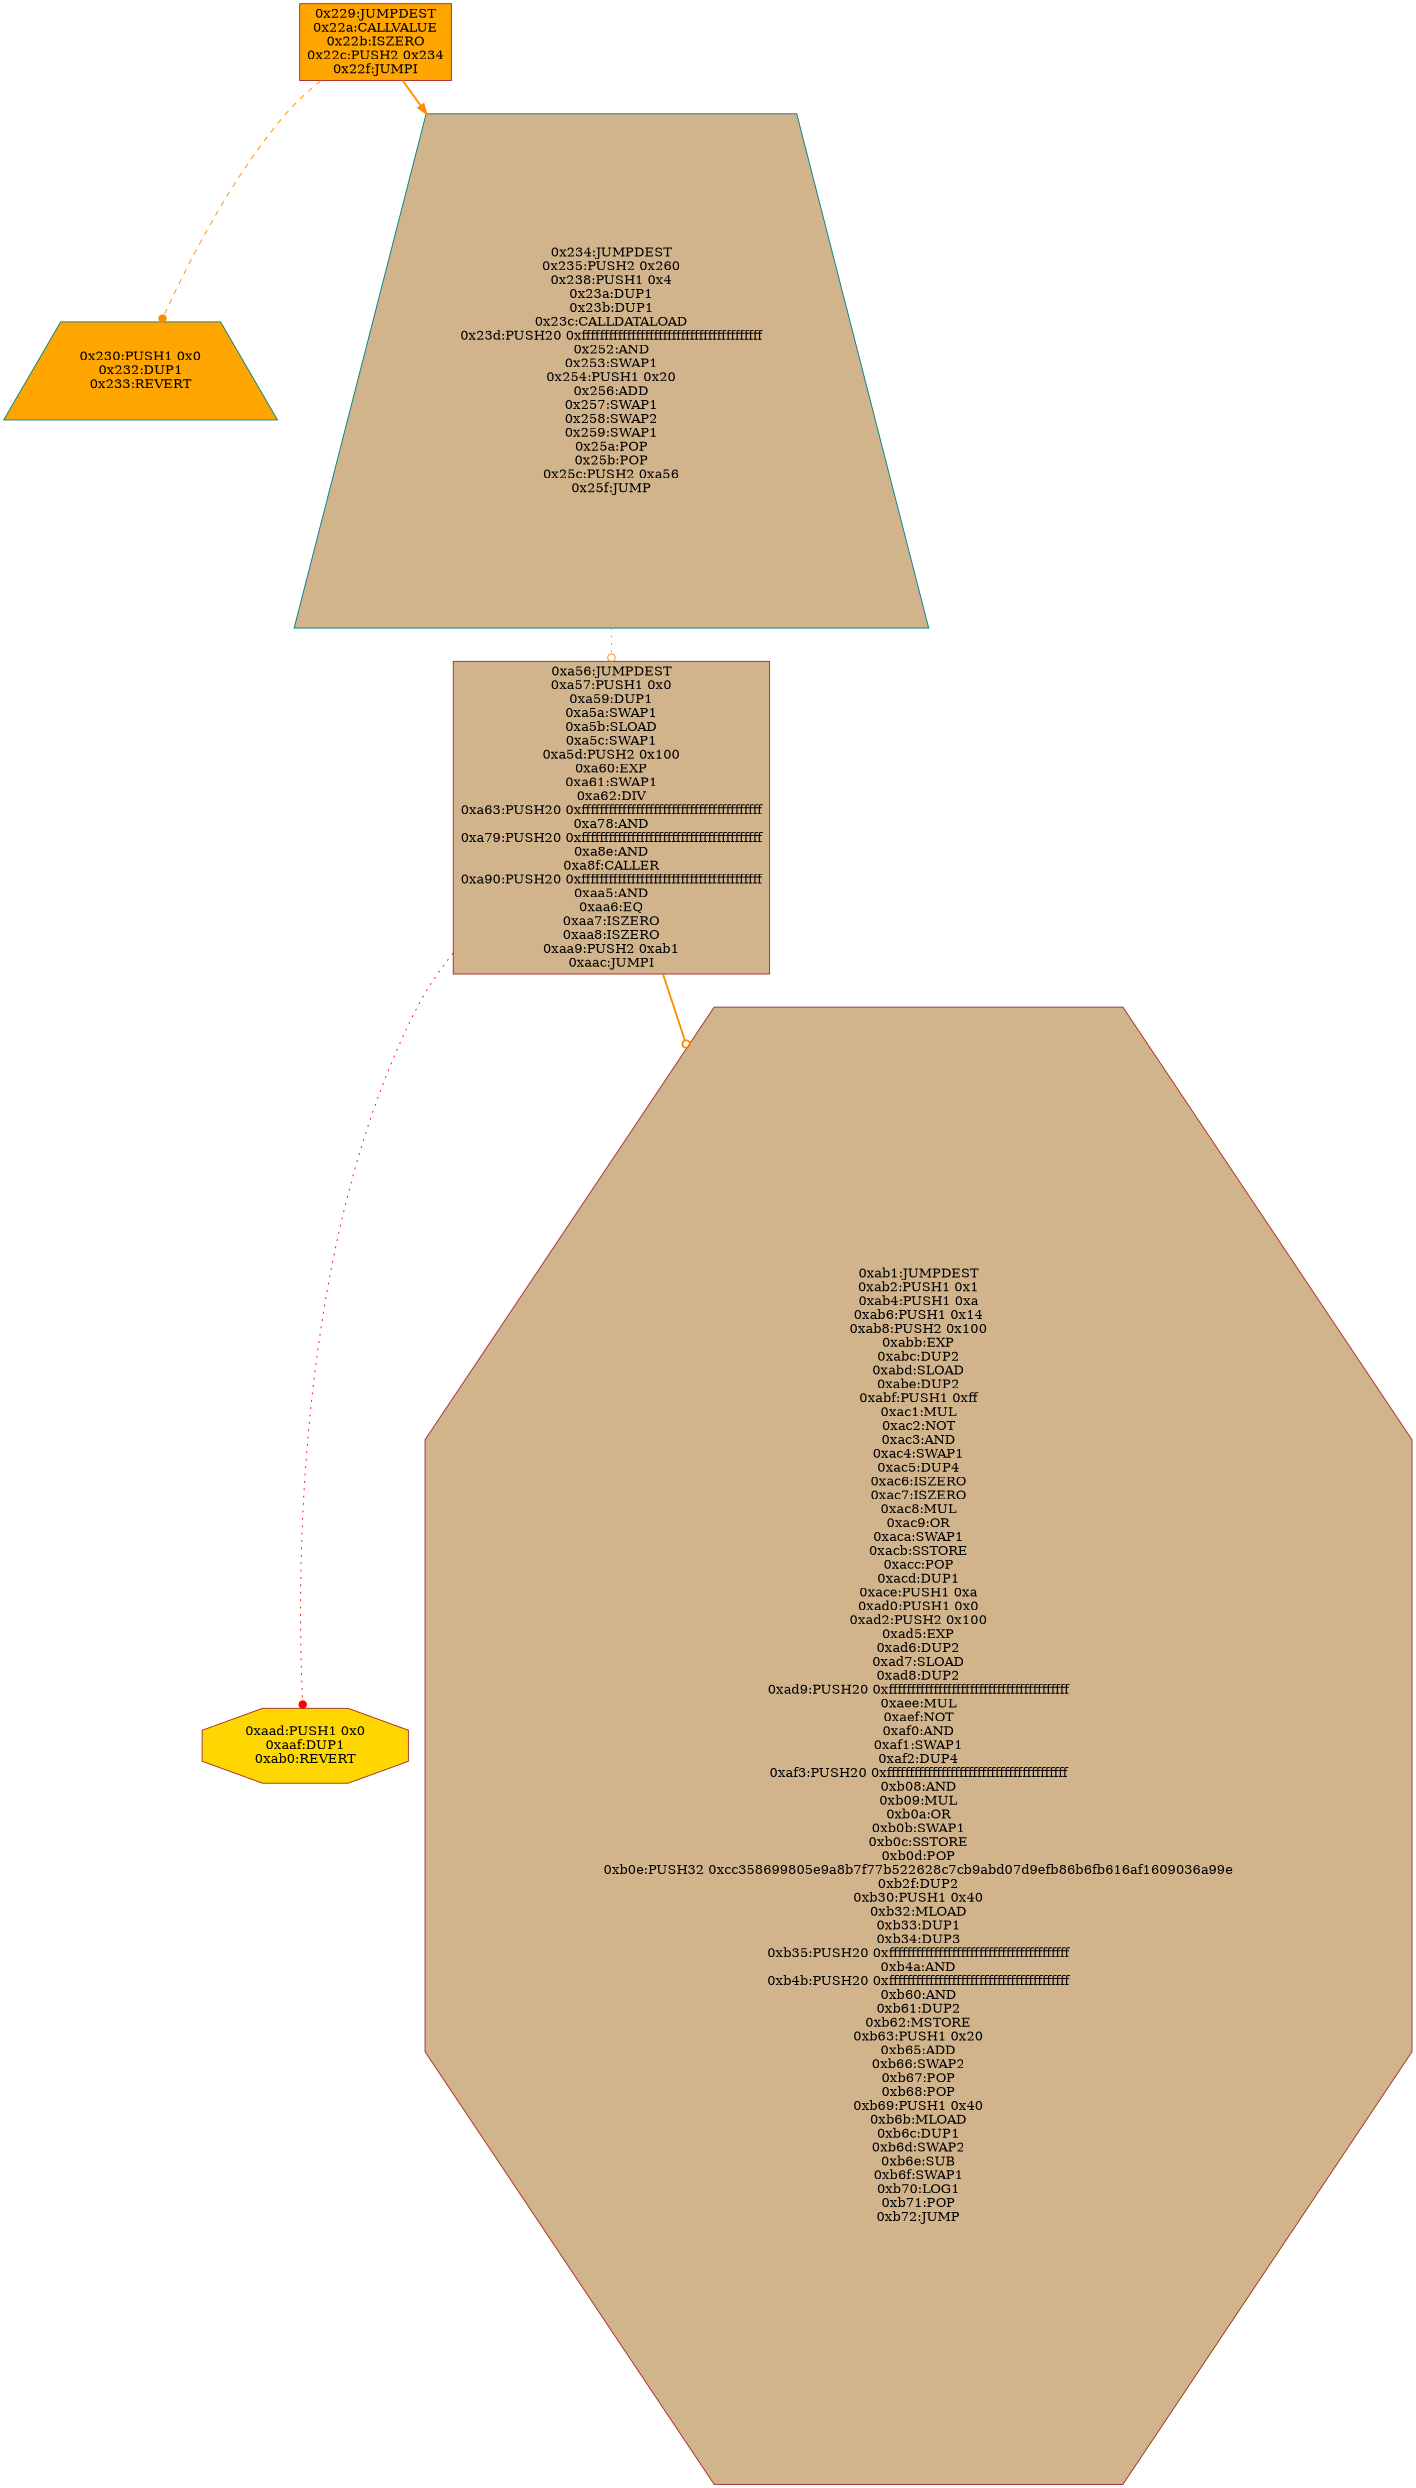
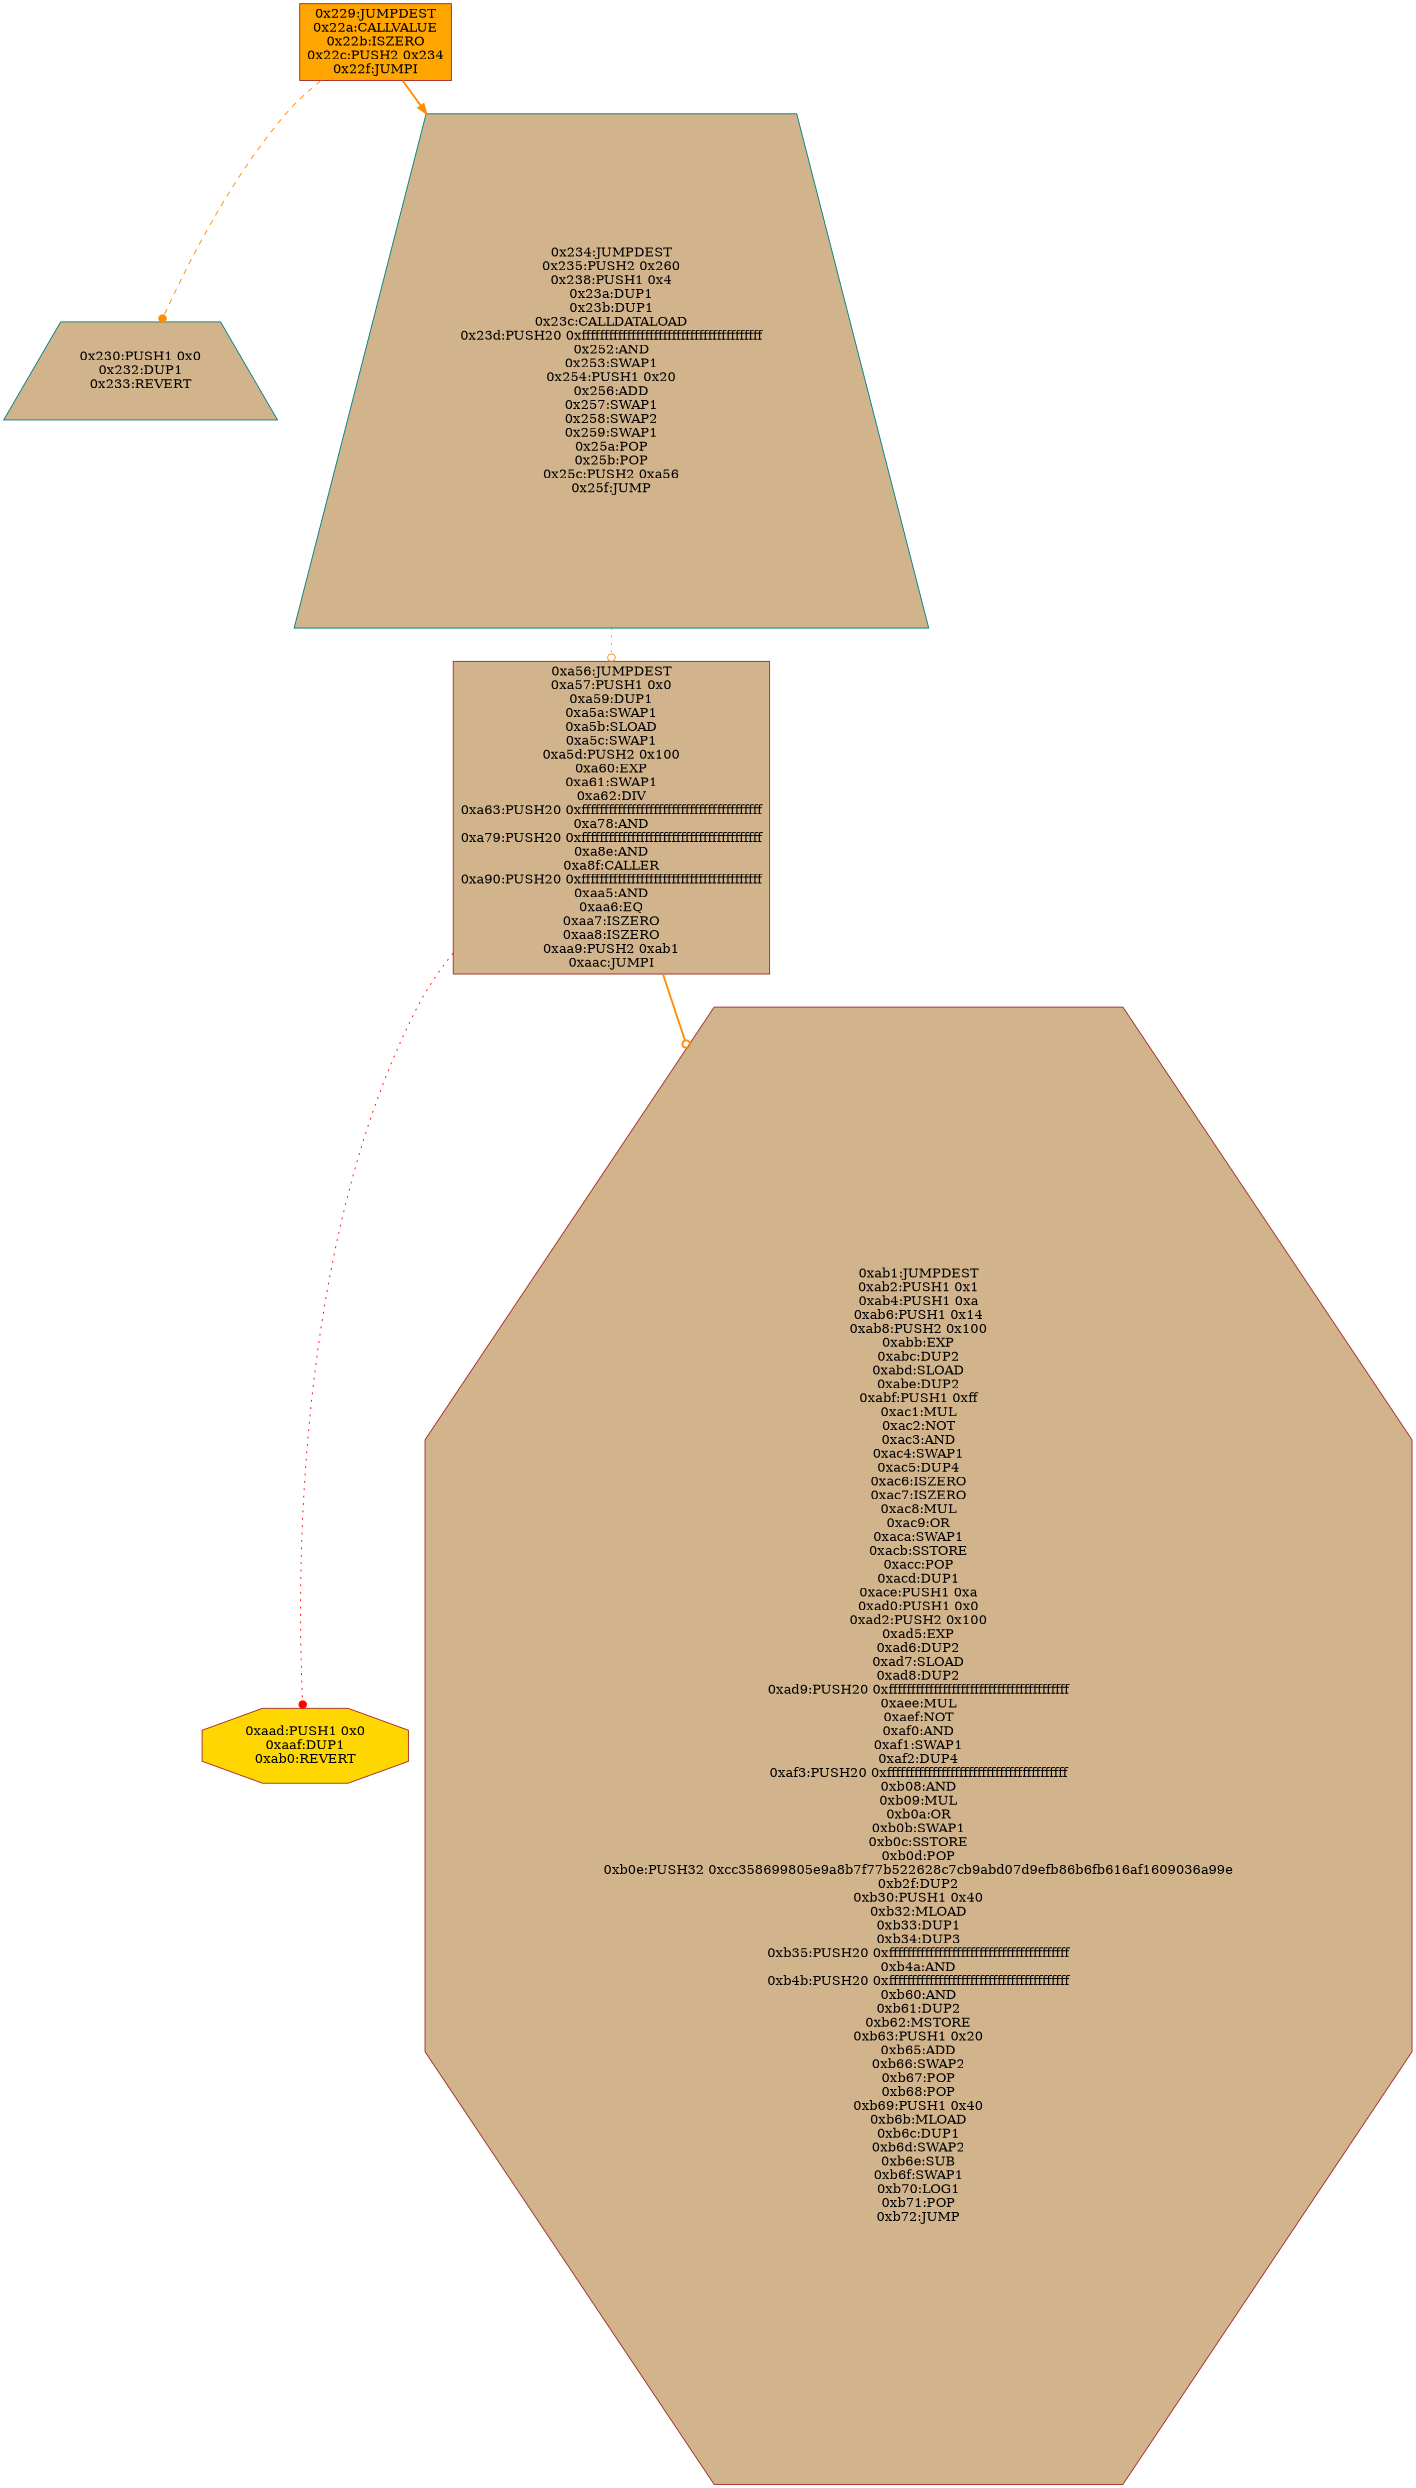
node "0x230:PUSH1 0x0 0x232:DUP1 0x233:REVERT": fillcolor orange -> tan
